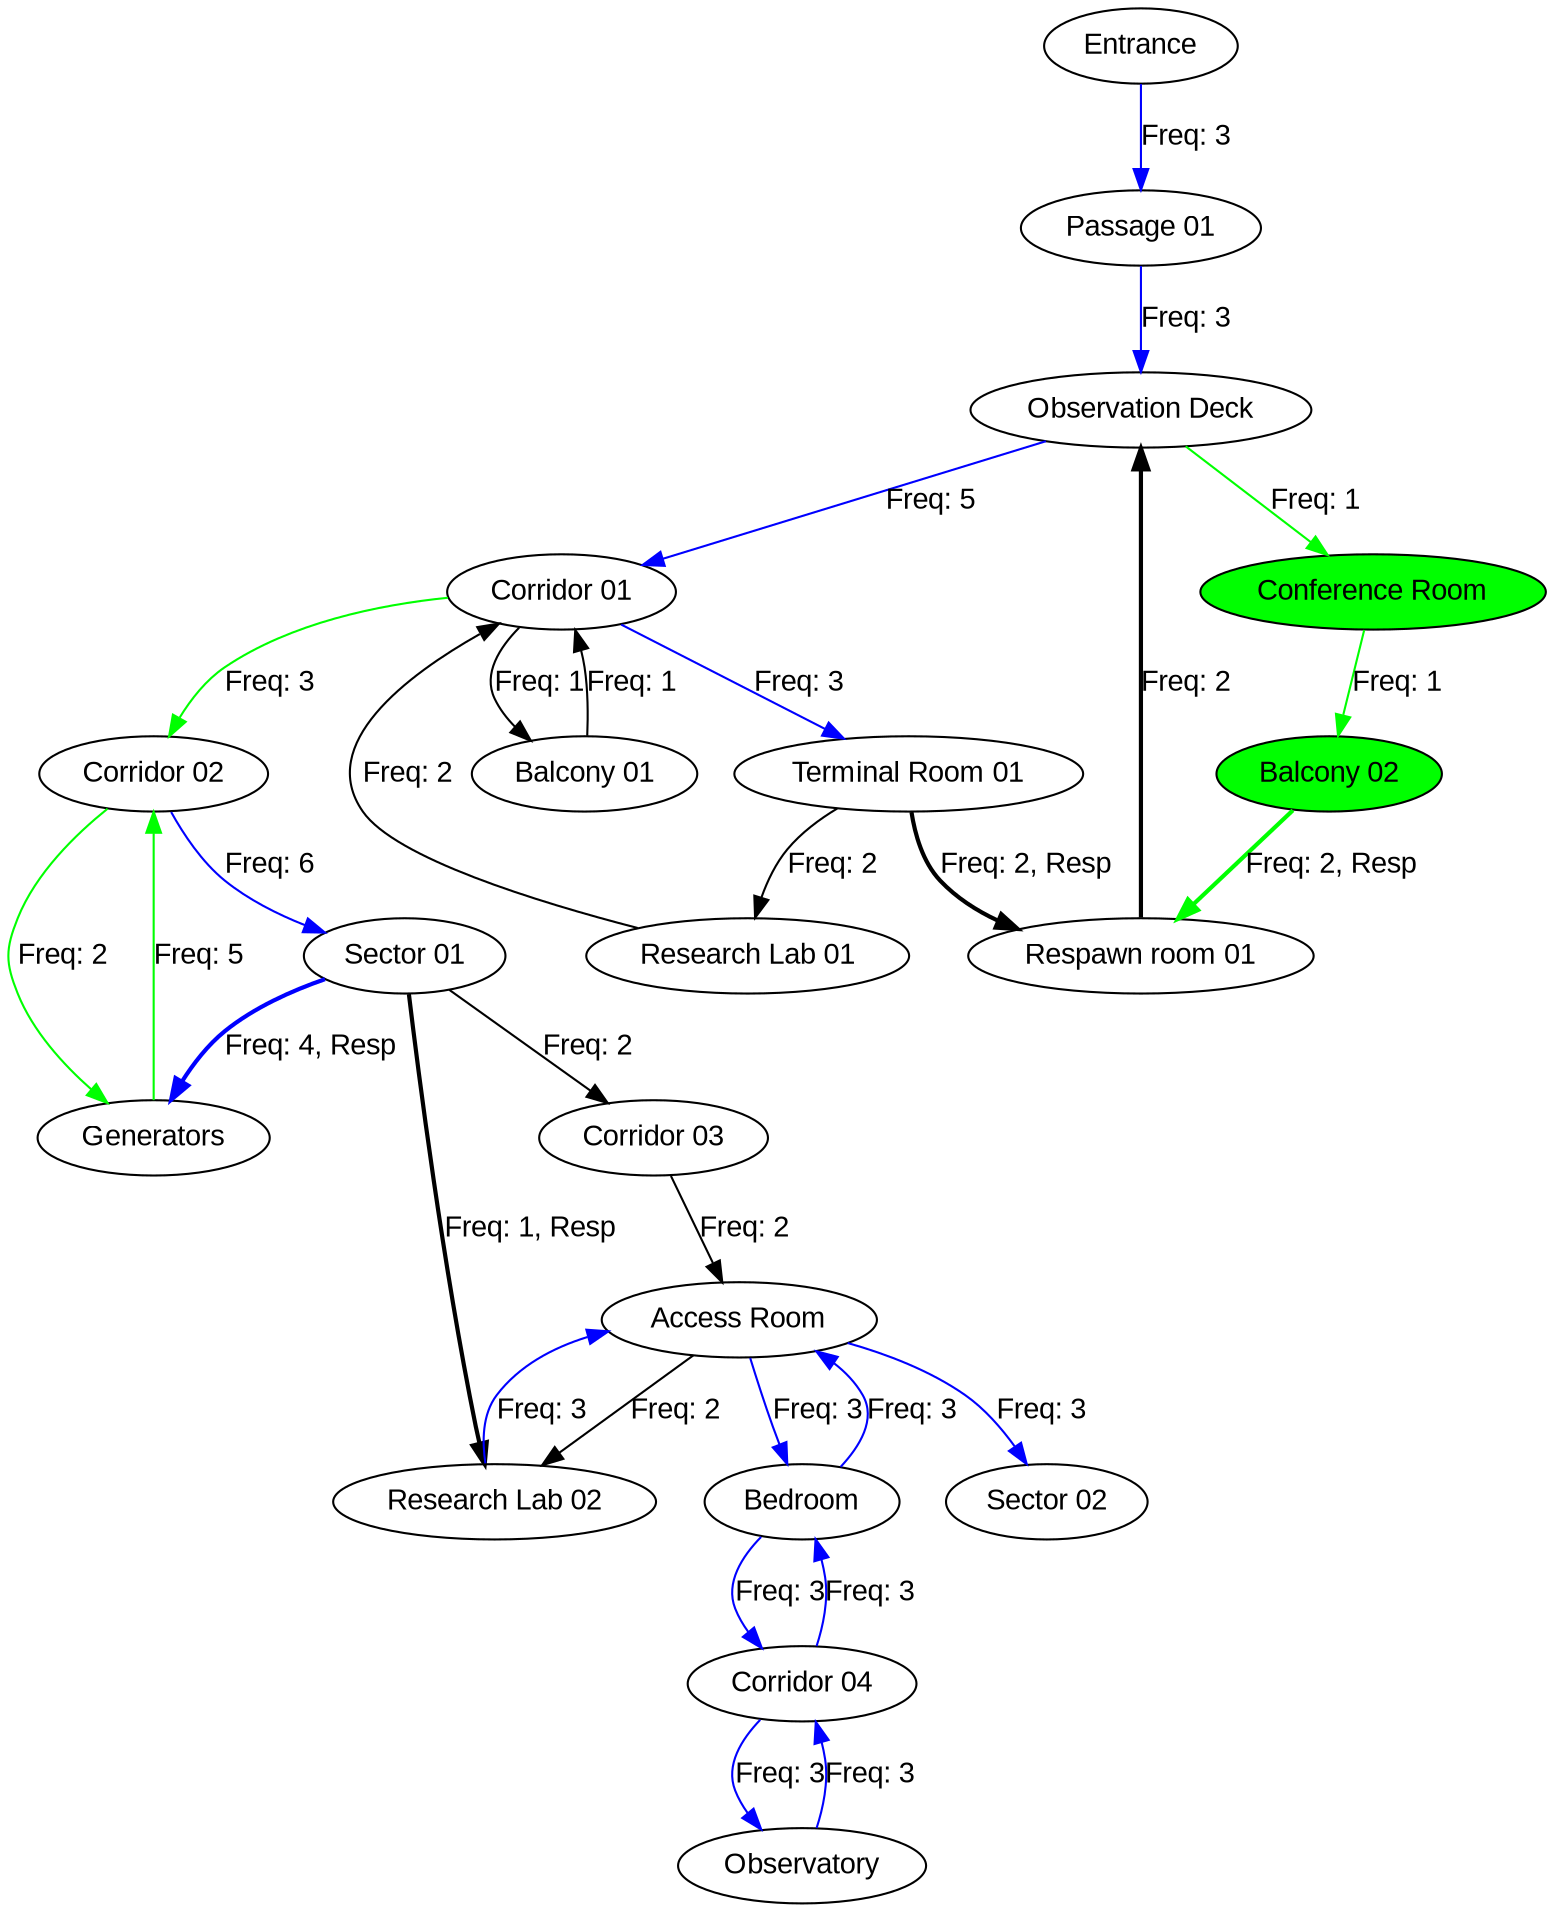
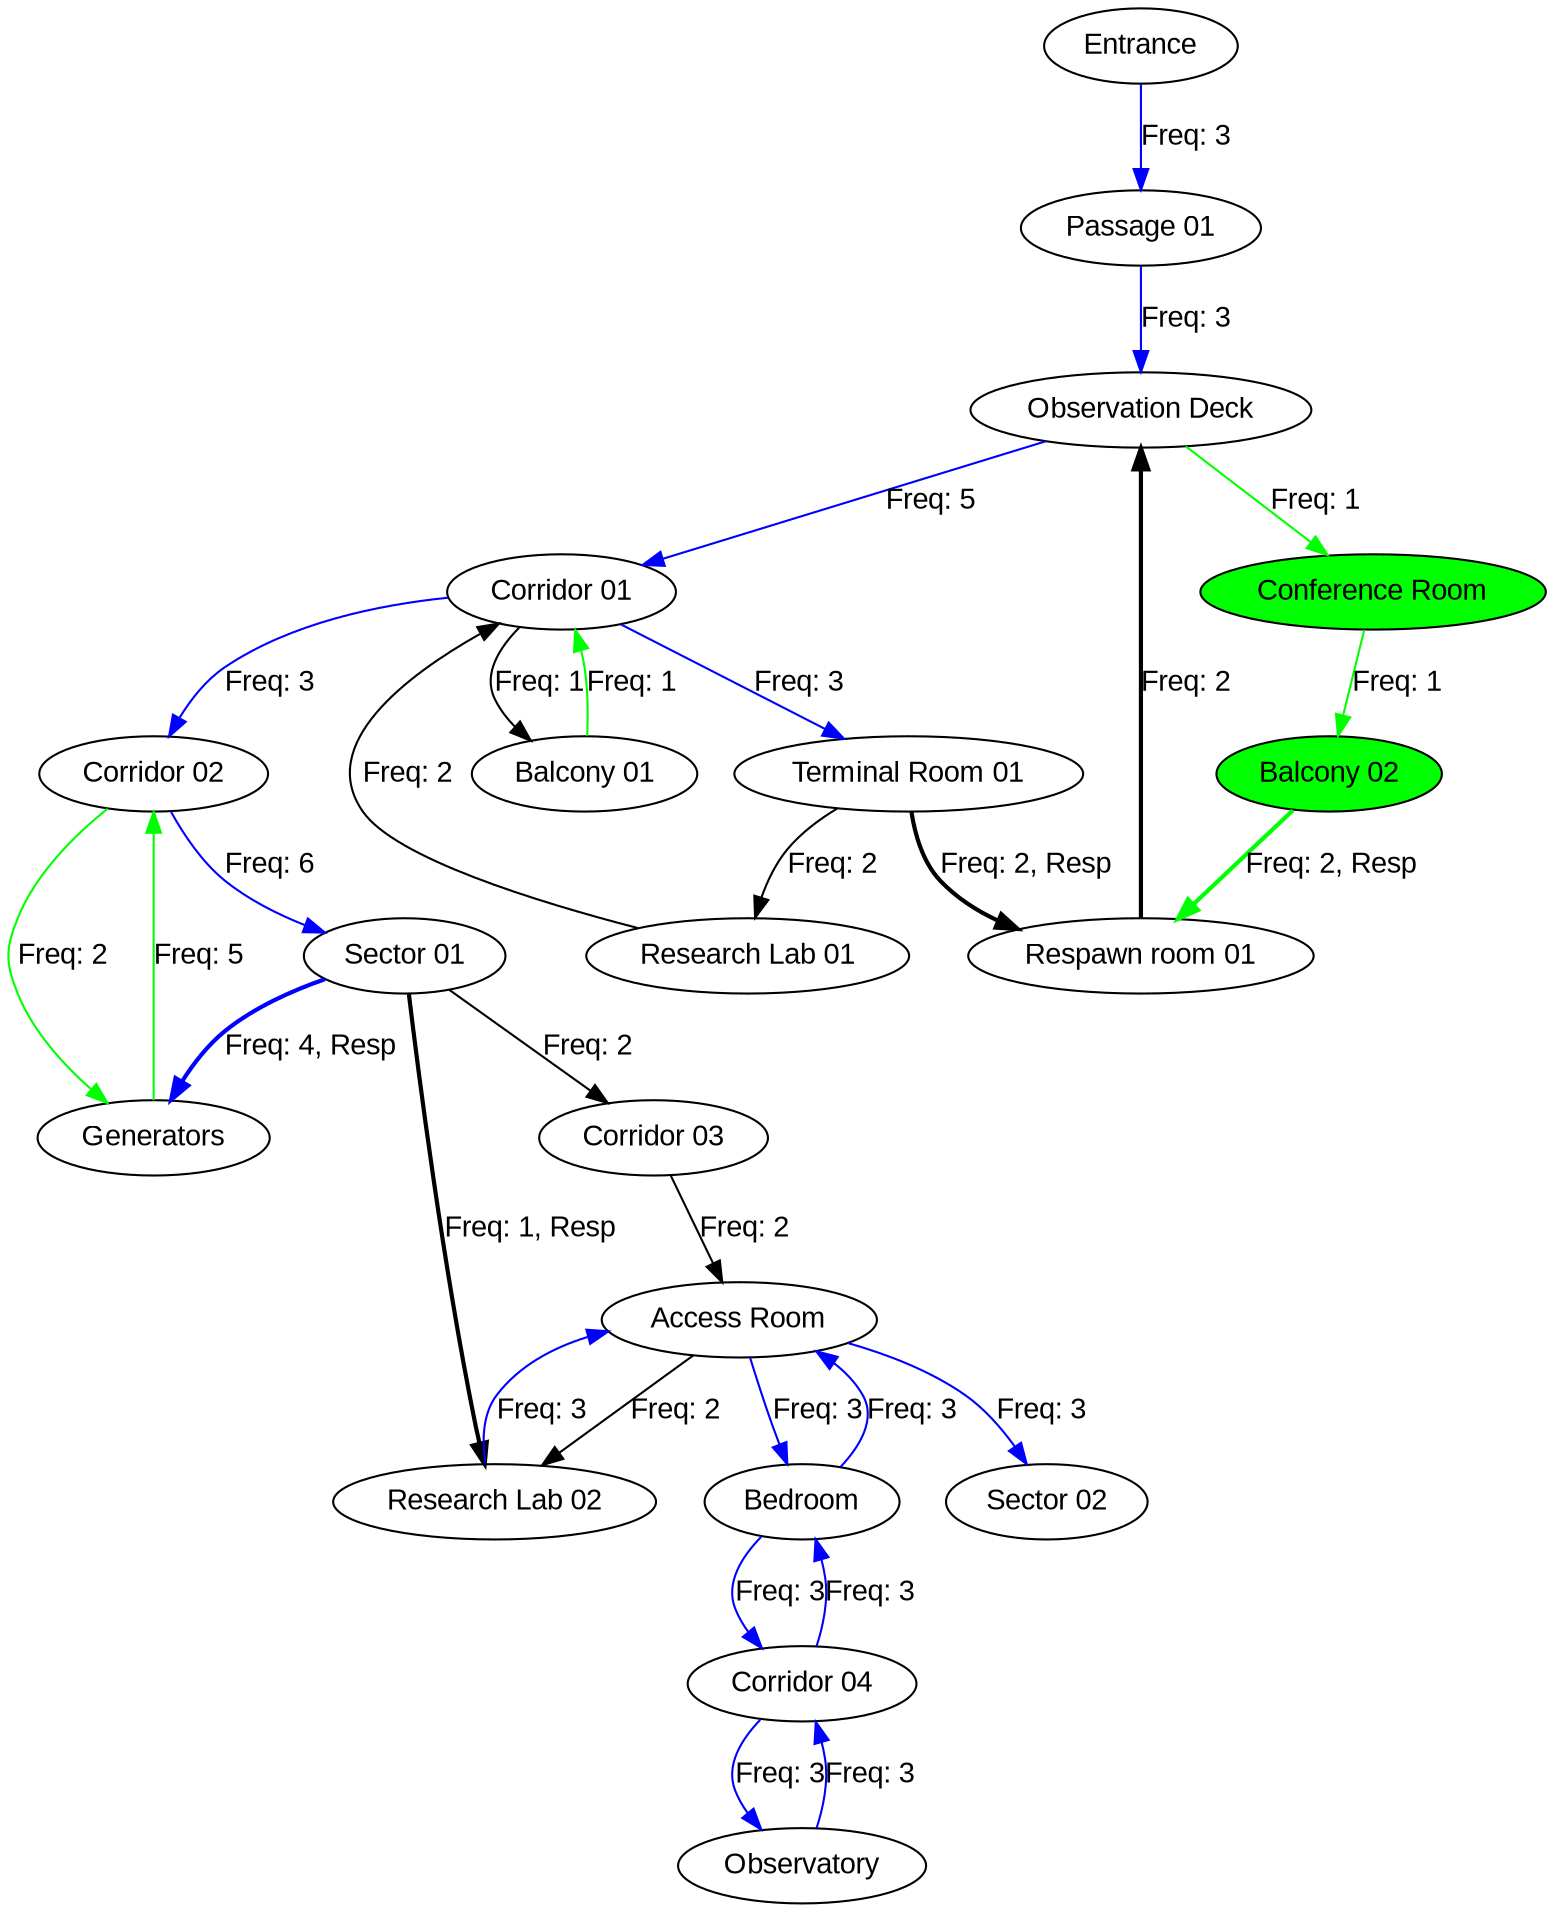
edge "Corridor 01" -> "Corridor 02": color green -> blue
edge "Balcony 01" -> "Corridor 01": color black -> green
